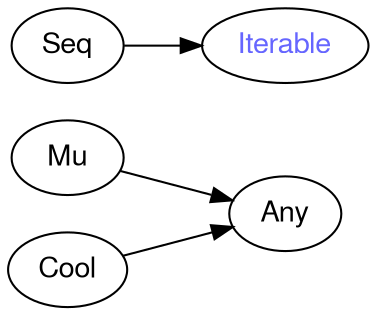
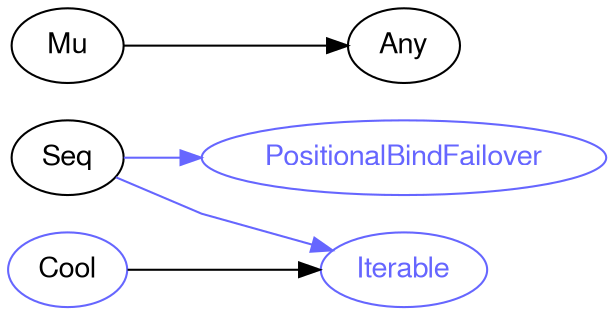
edge "Seq" -> "Iterable": color #000000 -> #6666ff
node "Iterable": color #000000 -> #6666ff
node "PositionalBindFailover": added
edge "Cool" -> "Any": now "Cool" -> "Iterable"
node "Cool": color #000000 -> #6666ff
